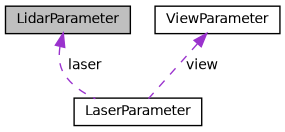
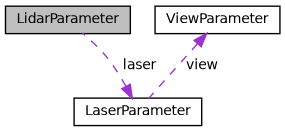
edge "LaserParameter" -> "LidarParameter": reversed
